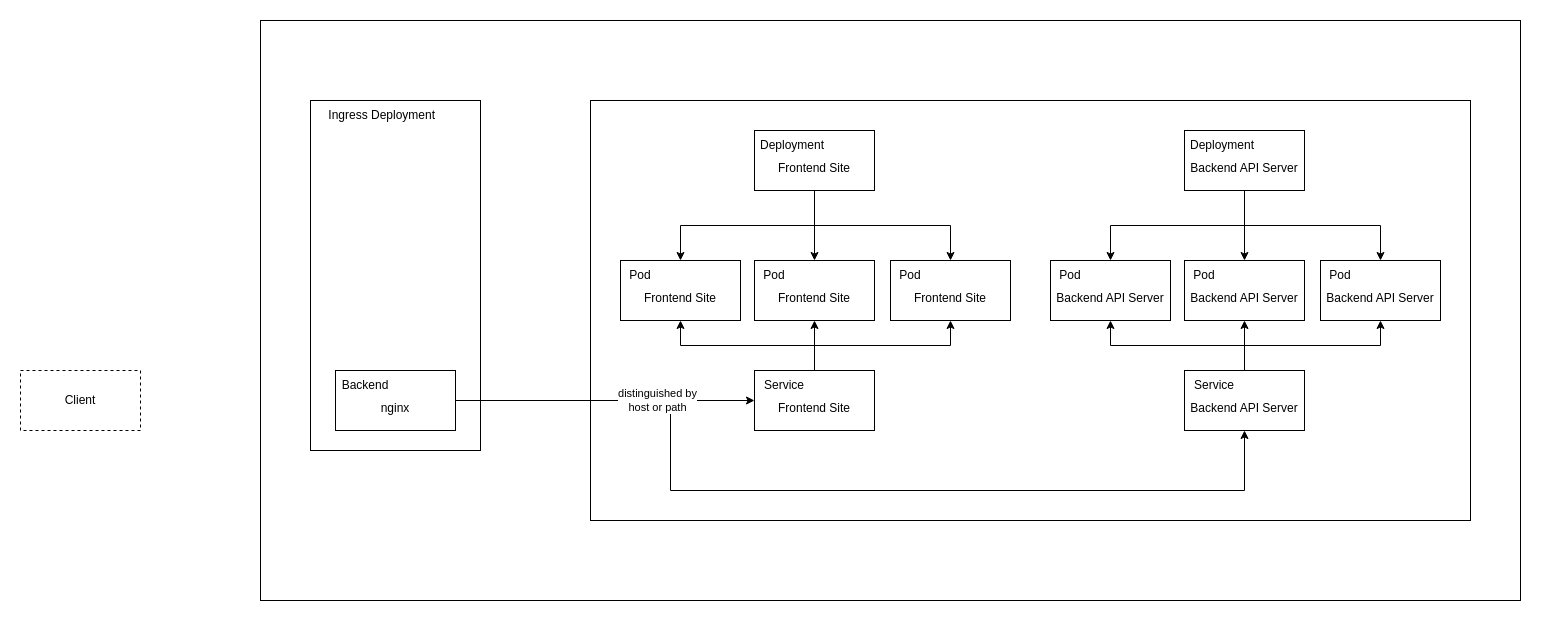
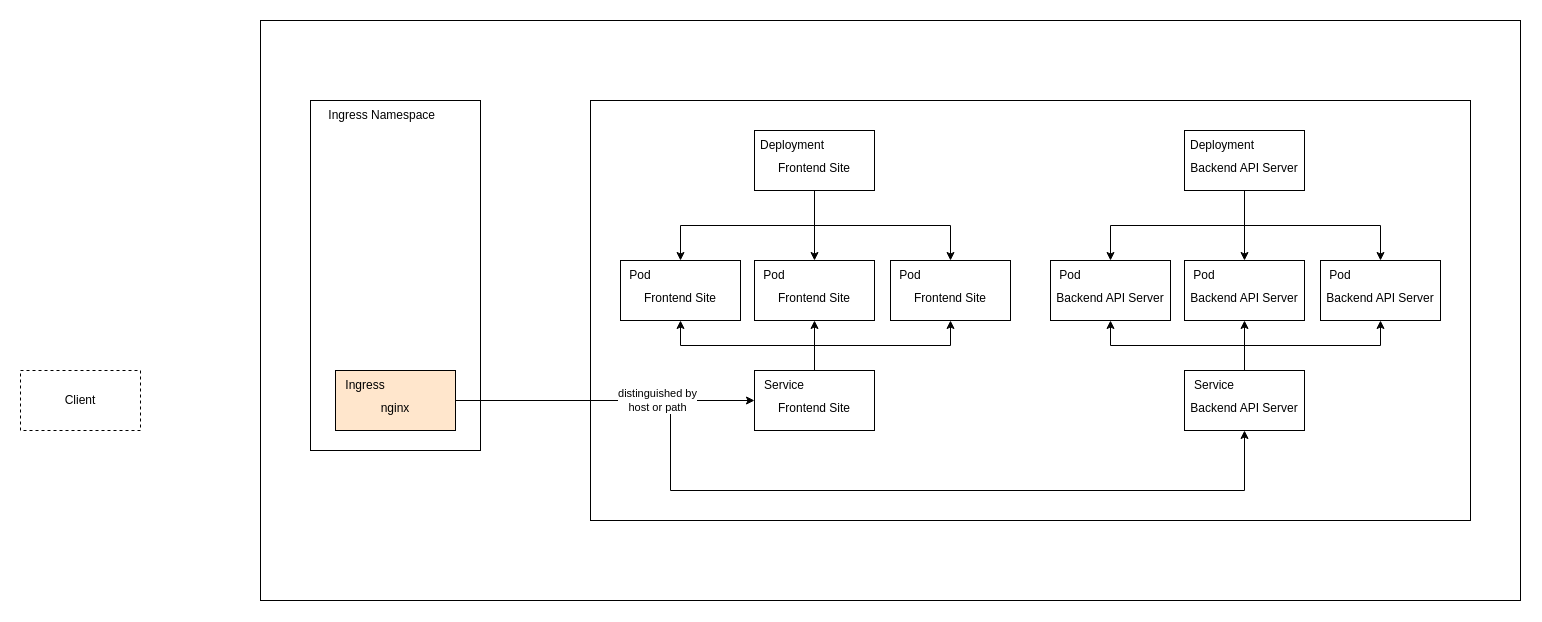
node "Ingress Deployment": label "Ingress Deployment" -> "Ingress Namespace"
node "Backend": label "Backend" -> "Ingress"
node "nginx": fillcolor #ffffff -> #ffe6cc
